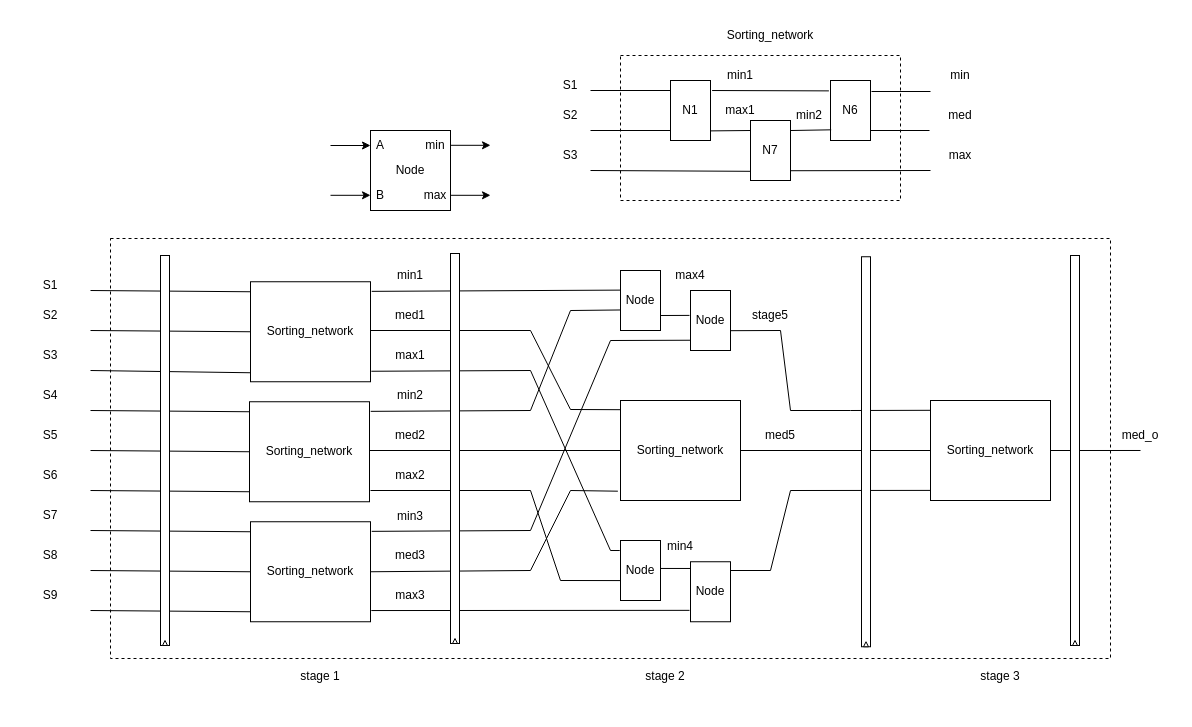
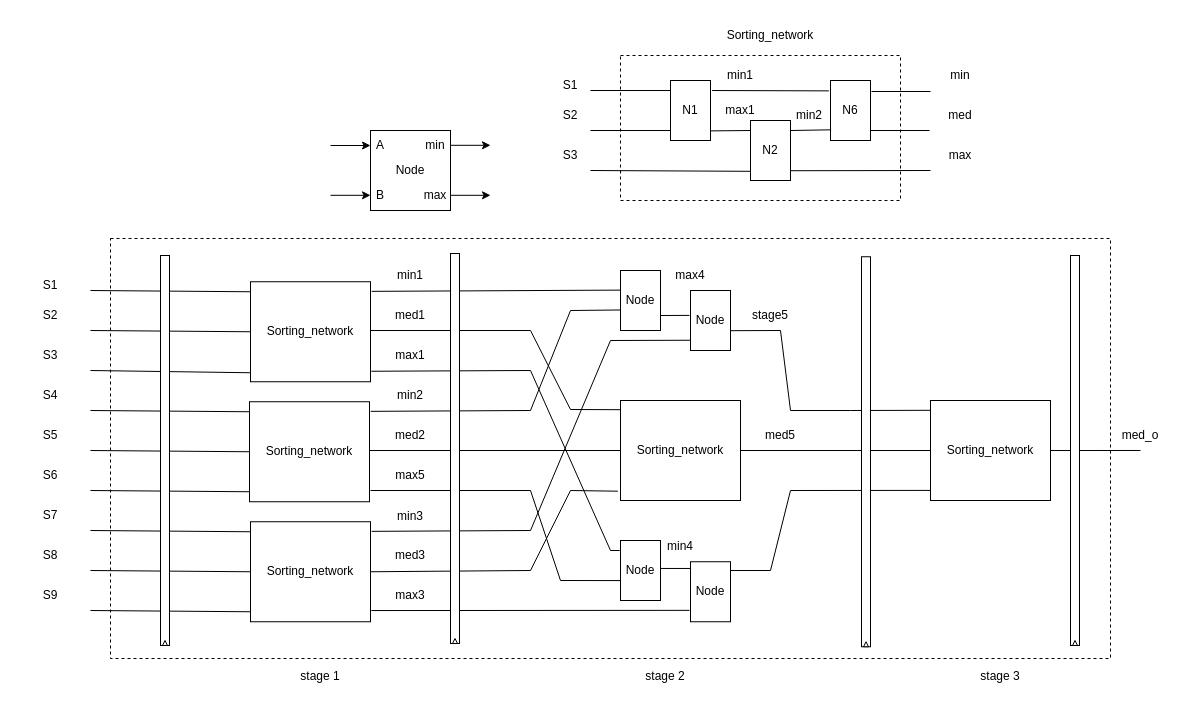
node "N7": label "N7" -> "N2"
node "max2": label "max2" -> "max5"
